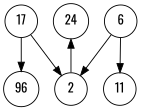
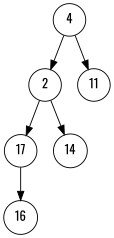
node "24": label "24" -> "14"
node "6": label "6" -> "4"
edge "17" -> "2": reversed
node "96": label "96" -> "16"
